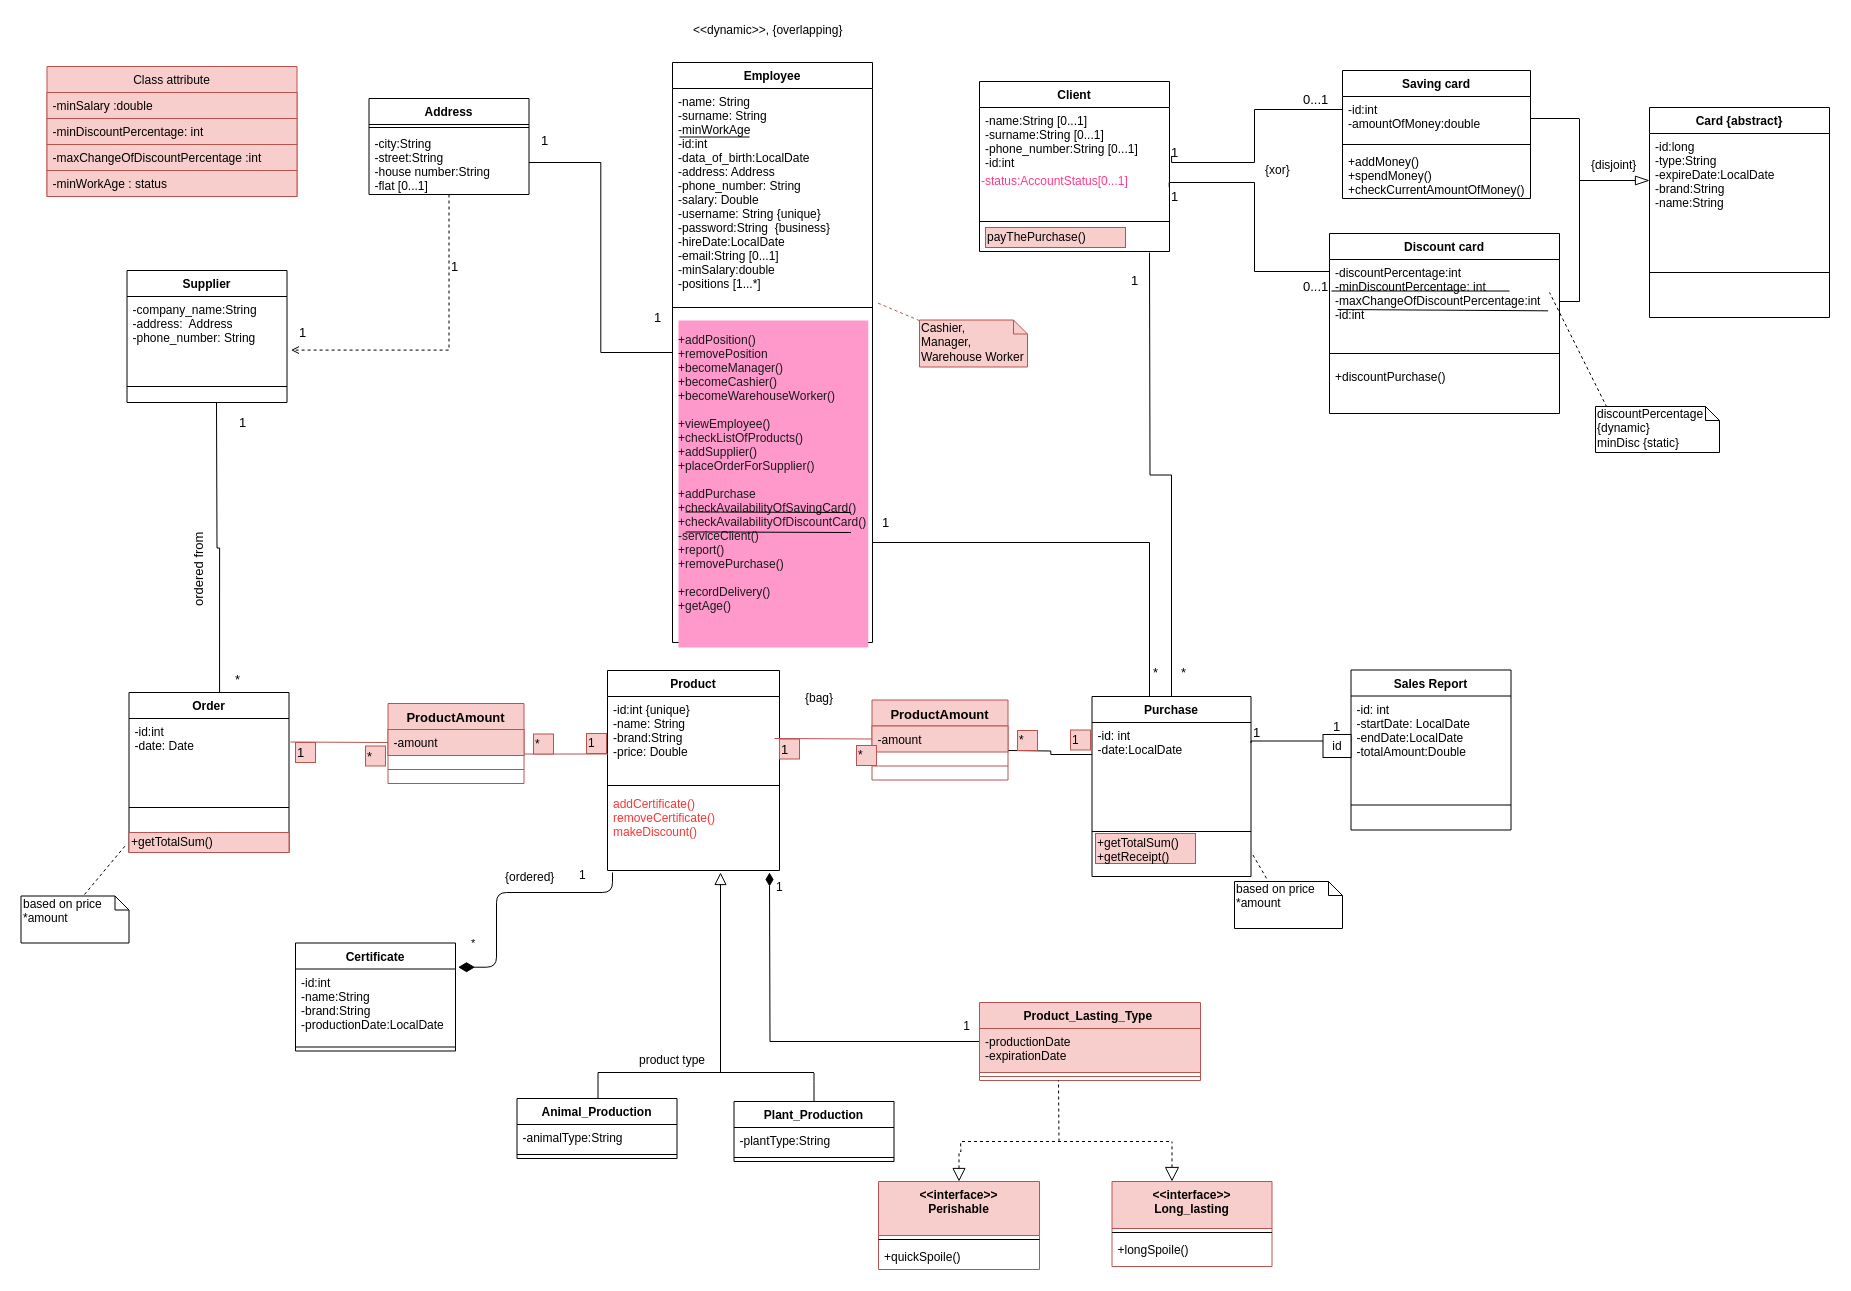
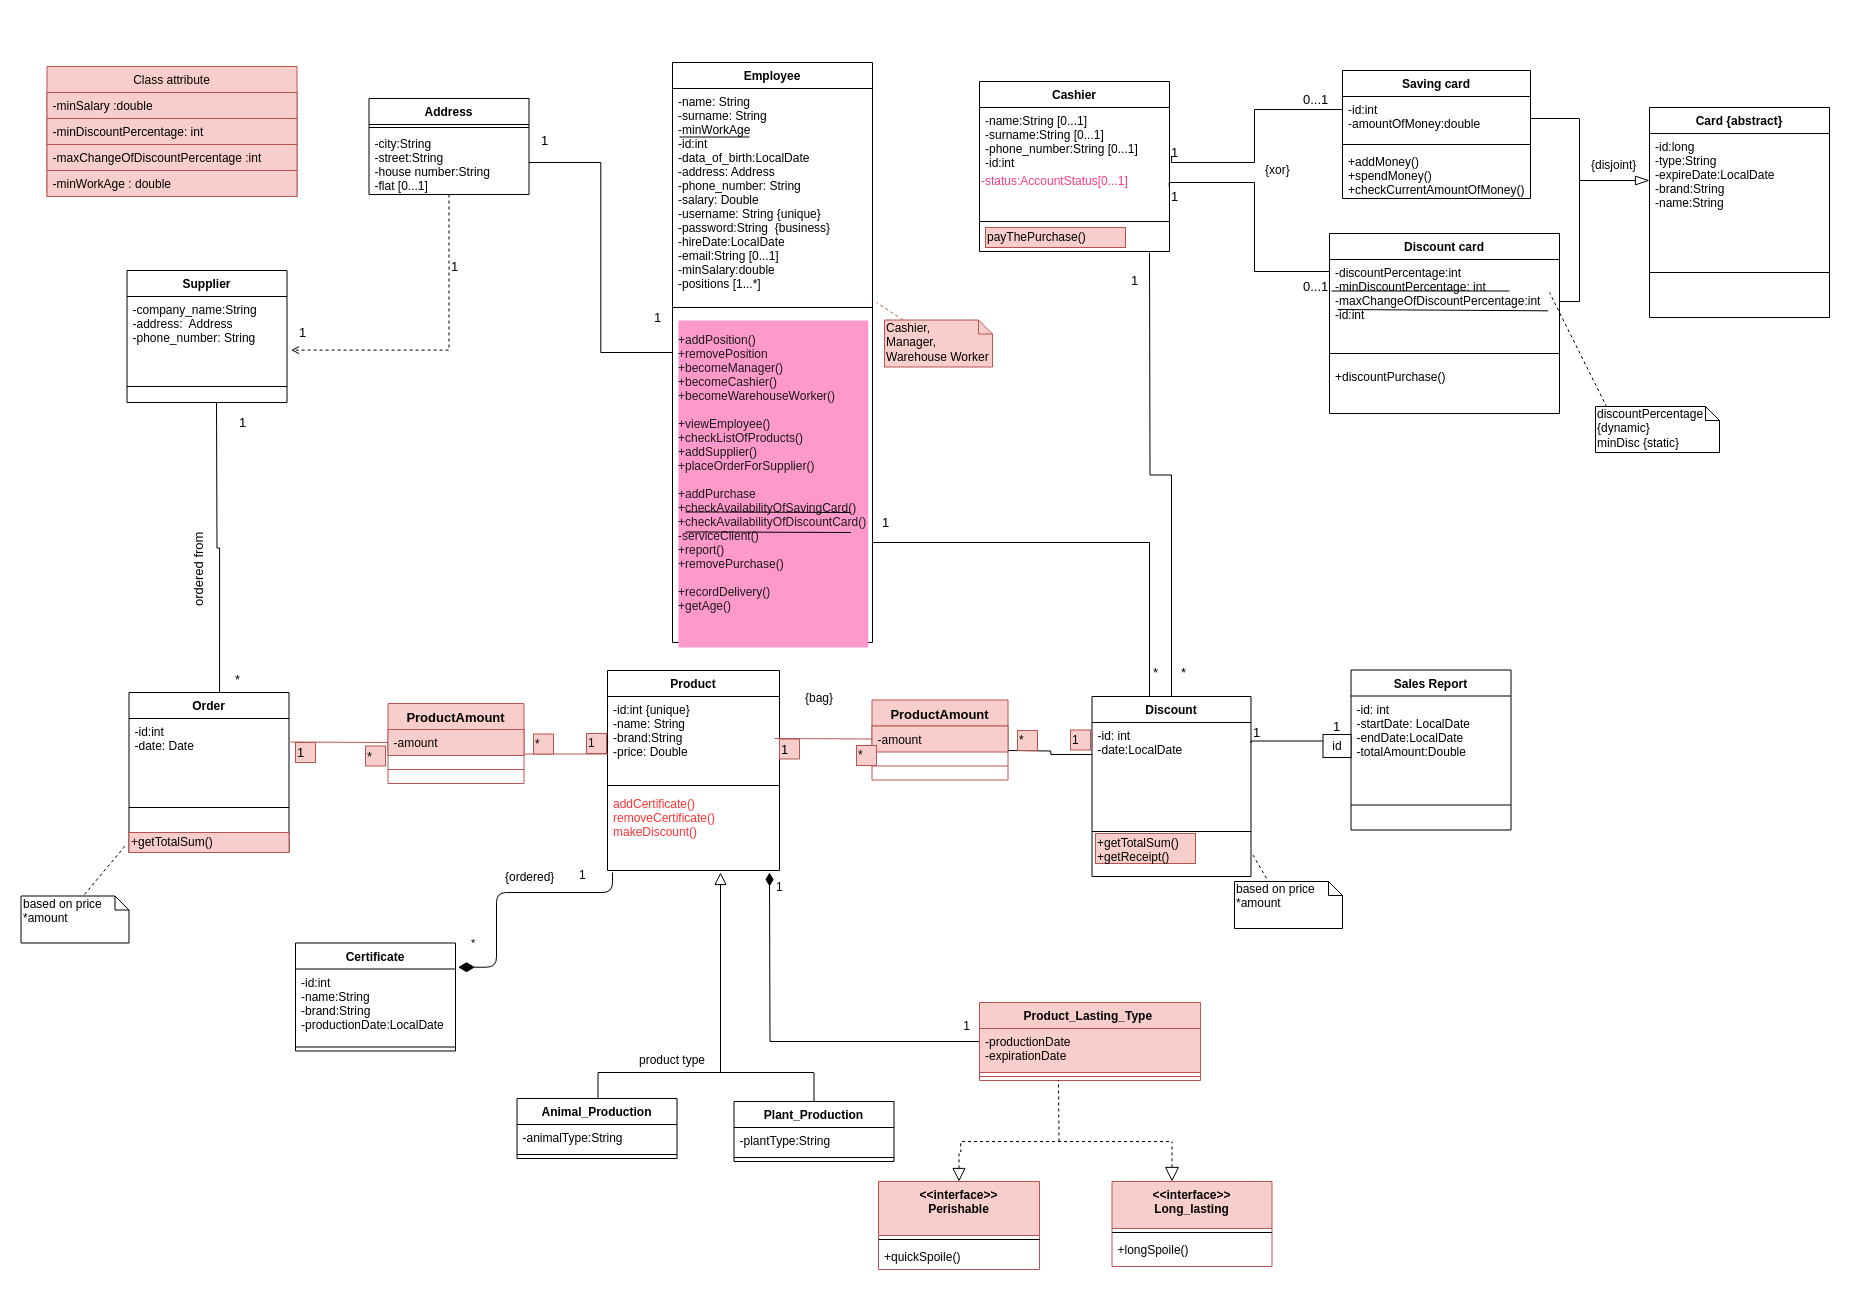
node "<<dynamic>>, {overlapping}": removed
node "Client": label "Client" -> "Cashier"
node "-minWorkAge : status": label "-minWorkAge : status" -> "-minWorkAge : double"
node "Cashier, Manager, Warehouse Worker": moved (974, 344) -> (939, 344)
node "Purchase": label "Purchase" -> "Discount"
